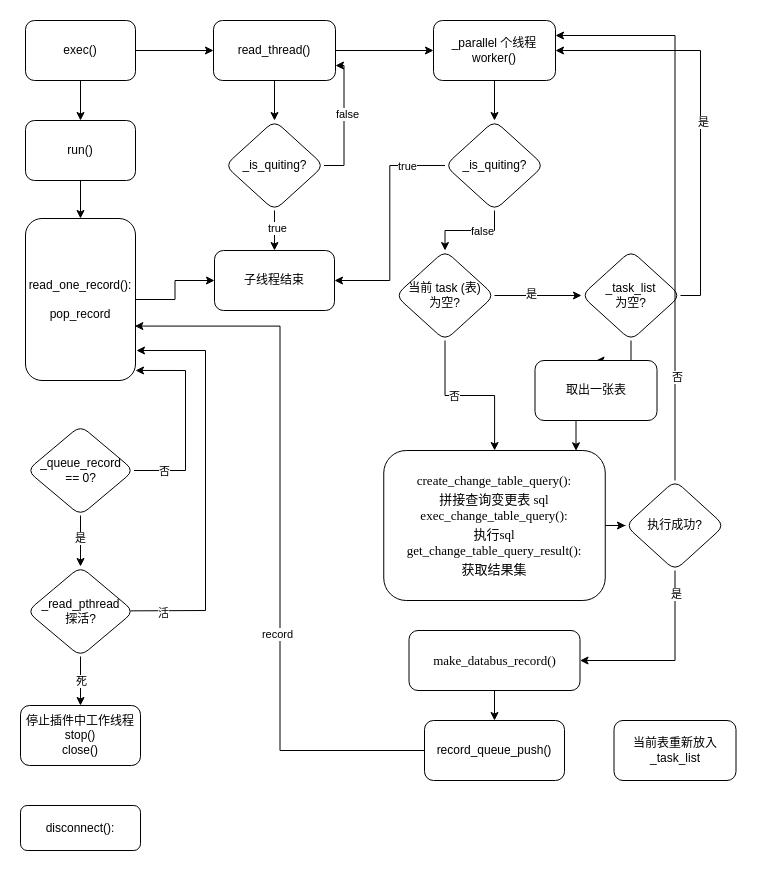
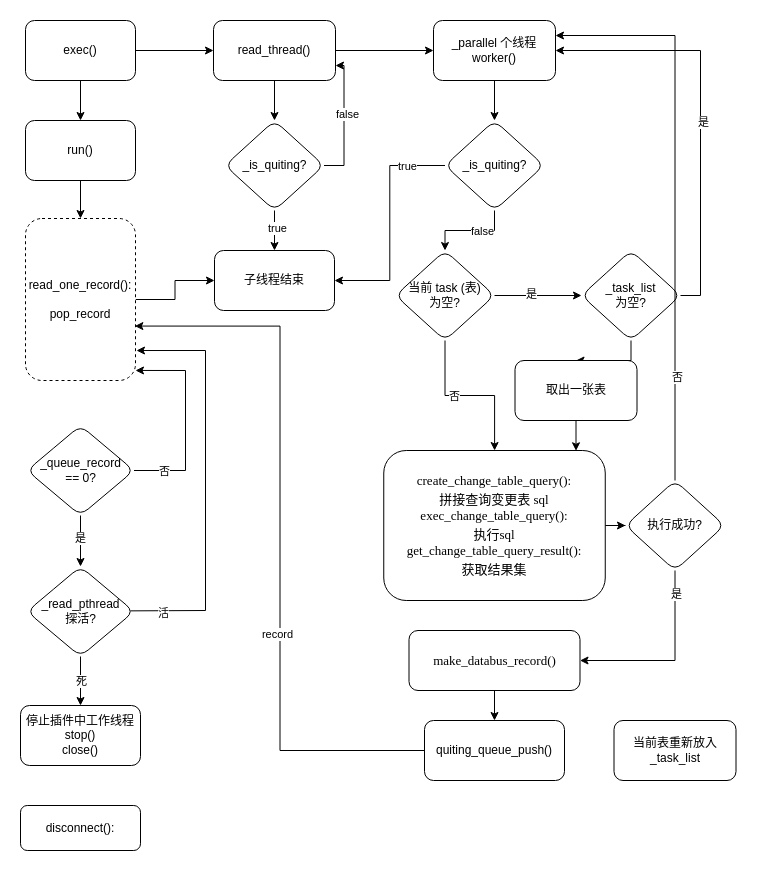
node "read_one_record(): pop_record": style solid -> dashed
node "取出一张表": moved (596, 391) -> (576, 391)
node "record_queue_push()": label "record_queue_push()" -> "quiting_queue_push()"
